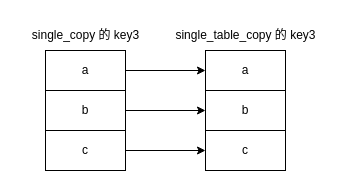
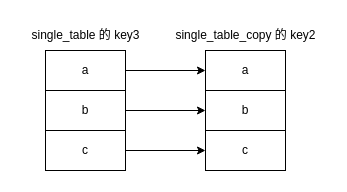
node "single_copy 的 key3": label "single_copy 的 key3" -> "single_table 的 key3"
node "single_table_copy 的 key3": label "single_table_copy 的 key3" -> "single_table_copy 的 key2"
